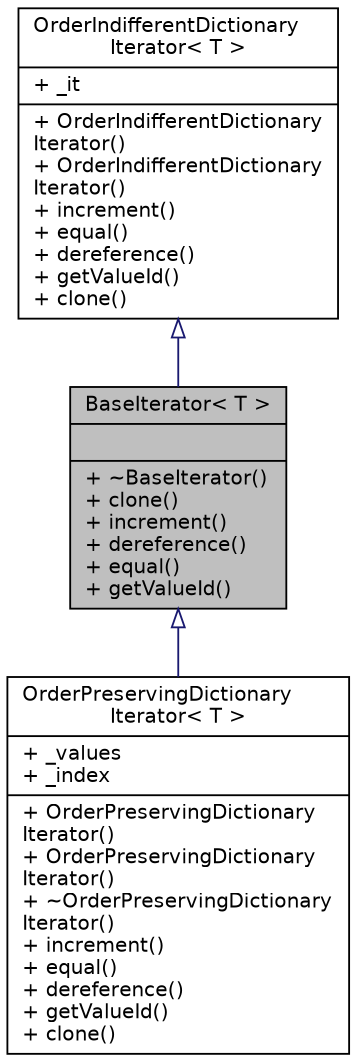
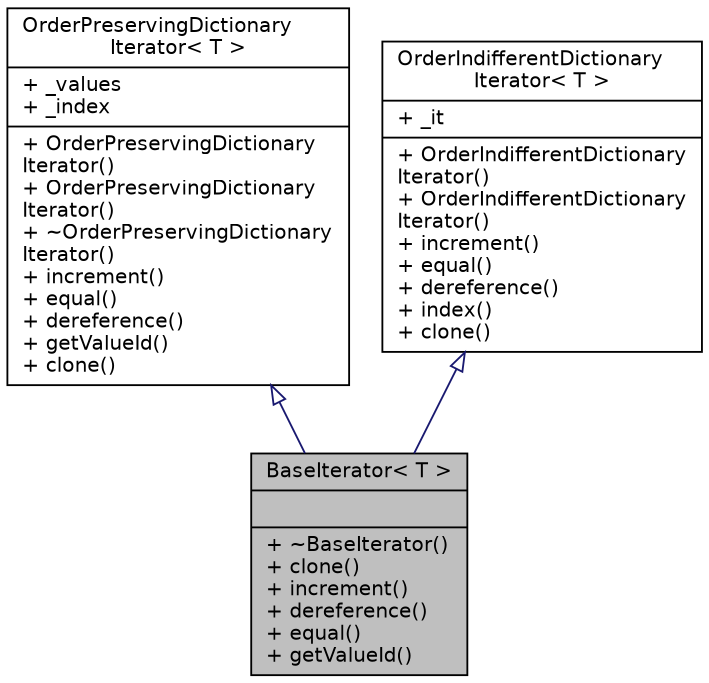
node "OrderIndifferentDictionary": text "+ getValueId()" -> "+ index()"
edge "OrderPreservingDictionary" -> "BaseIterator< T >": reversed
